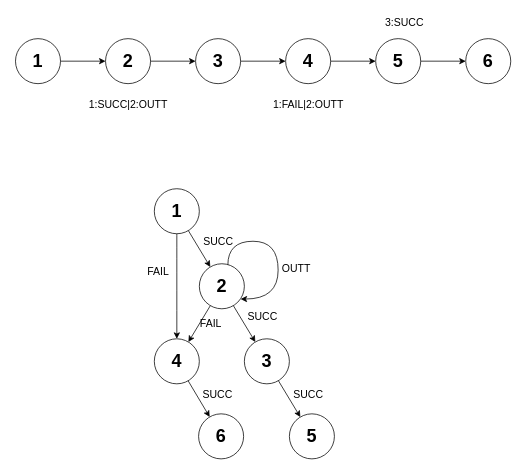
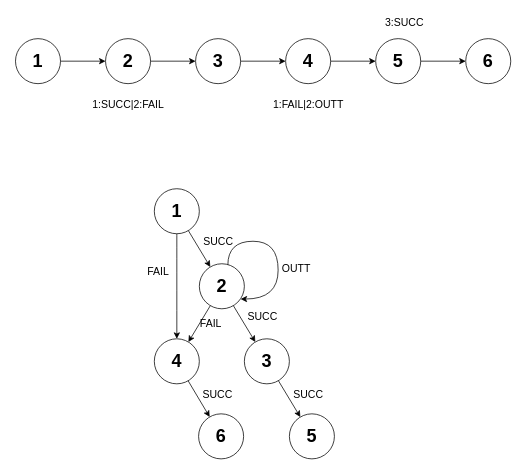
node "1:SUCC|2:OUTT": label "1:SUCC|2:OUTT" -> "1:SUCC|2:FAIL"
